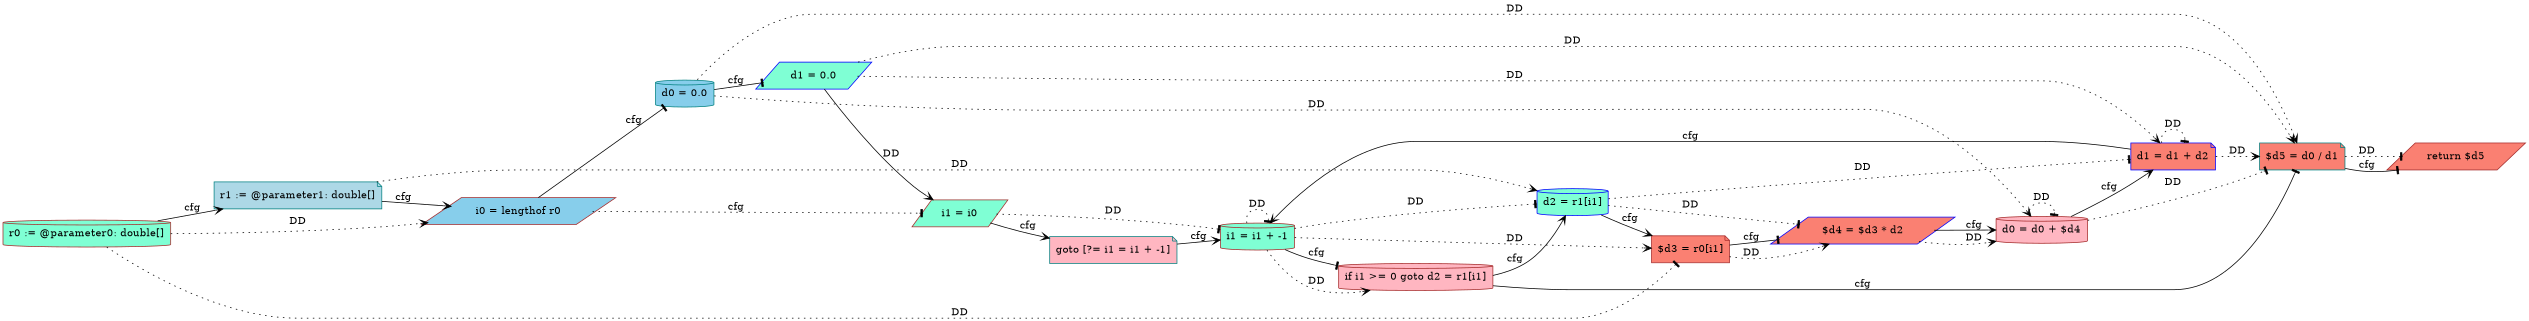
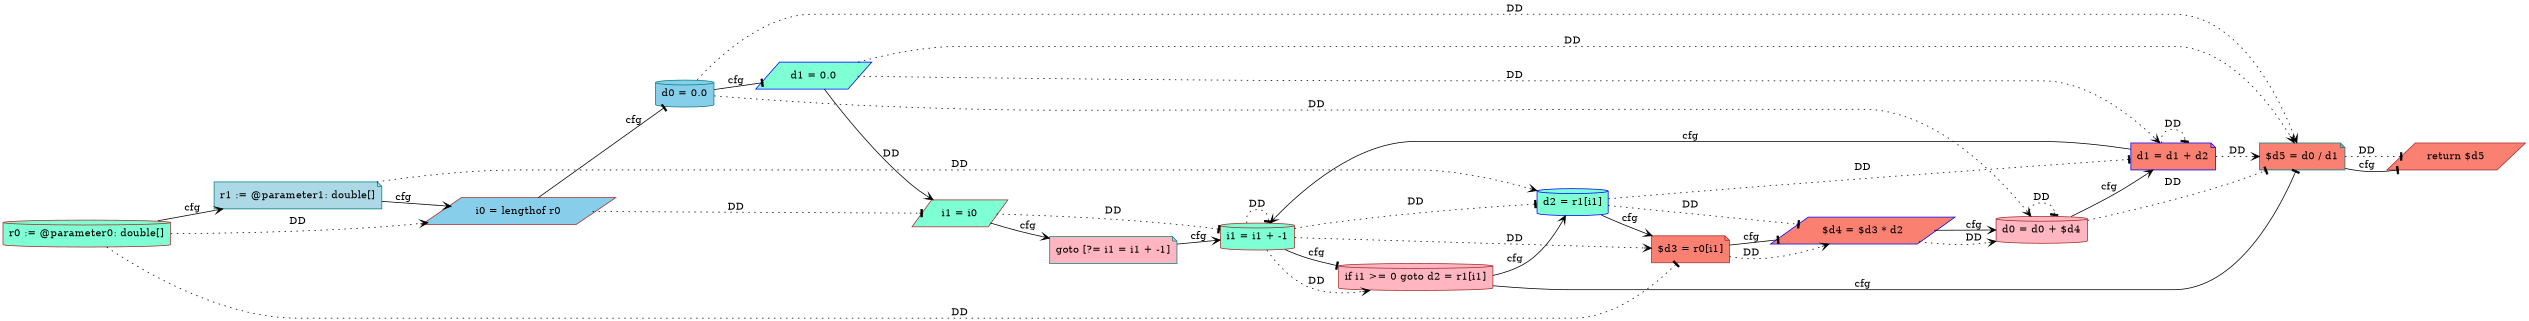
edge "i0 = lengthof r0" -> "i1 = i0": label "cfg" -> "DD"
